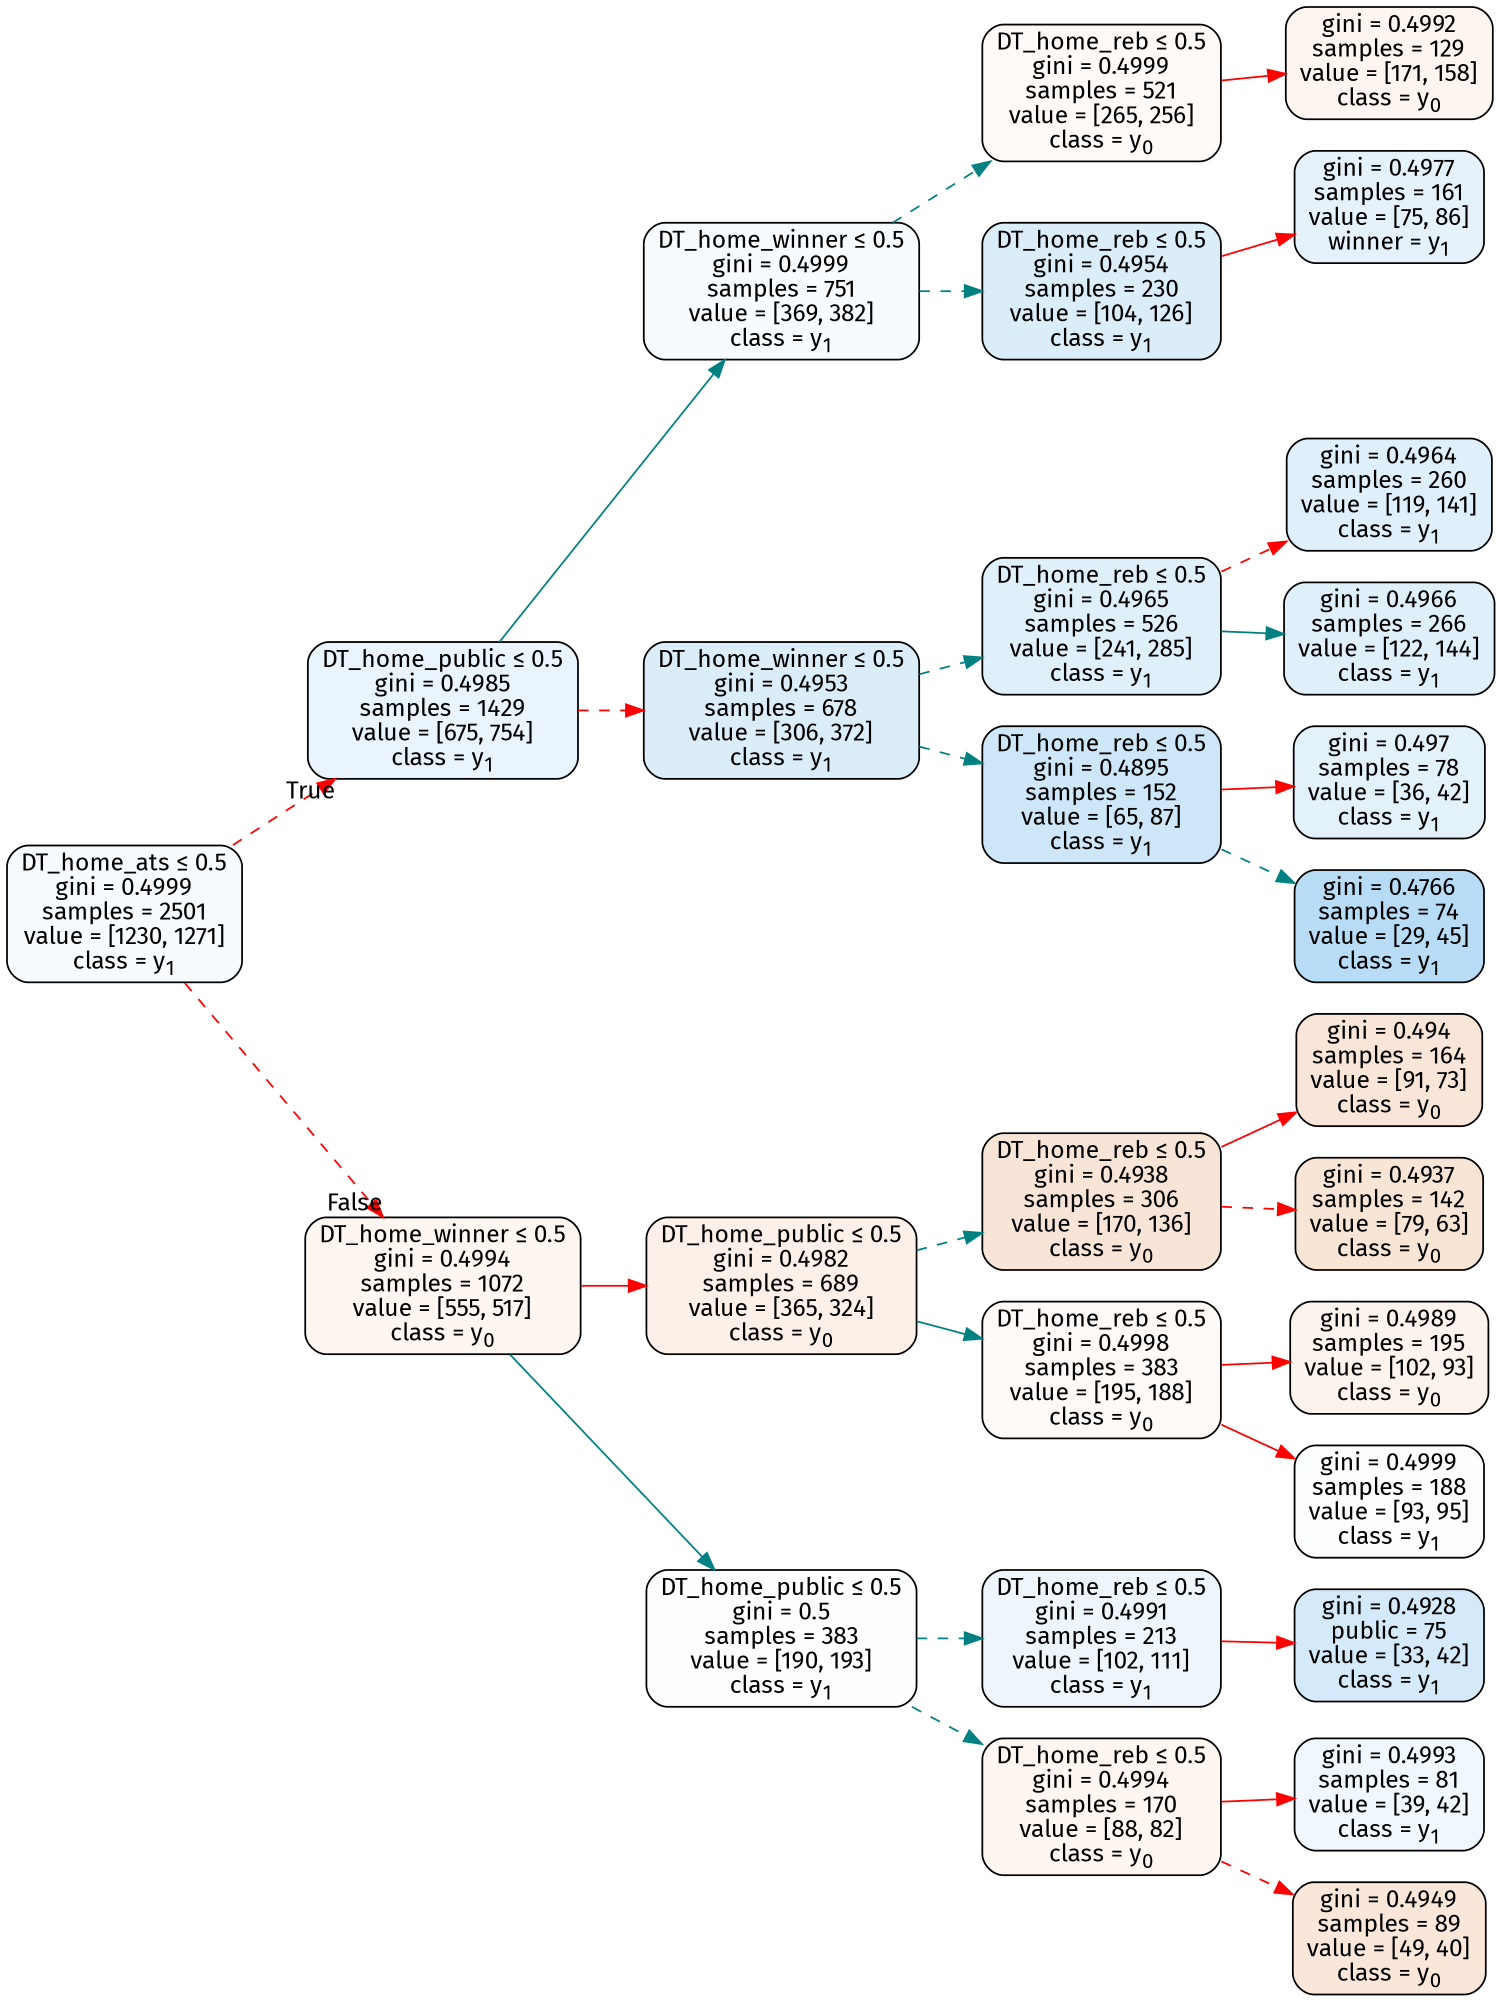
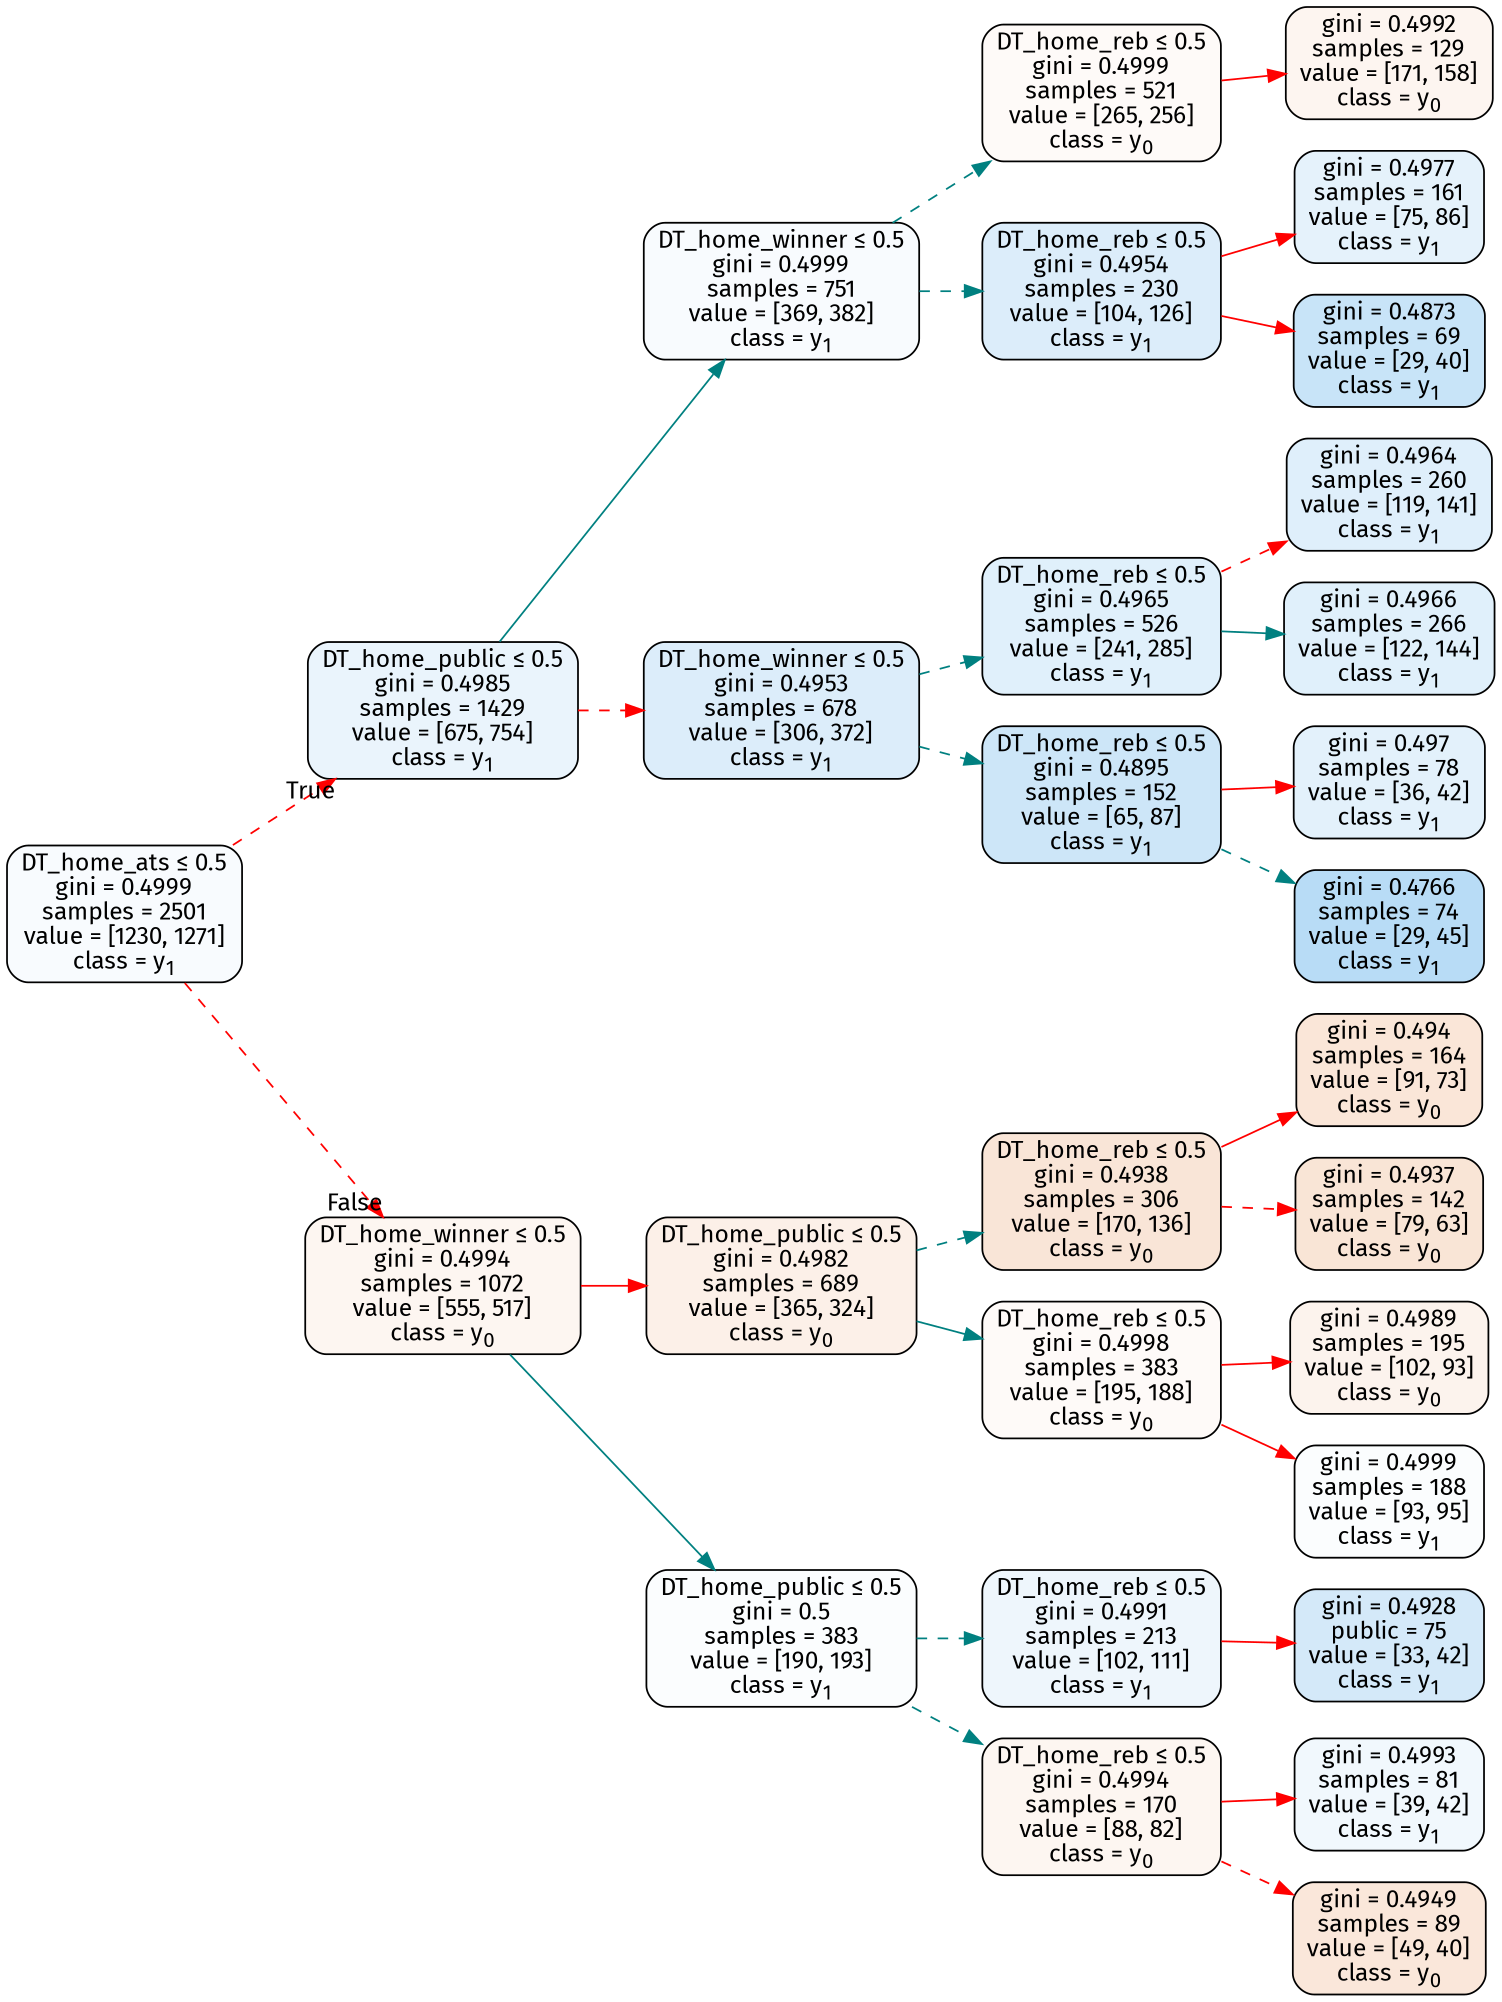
node "gini = 0.4977": text "winner = y" -> "class = y"
node "gini = 0.4873": added
